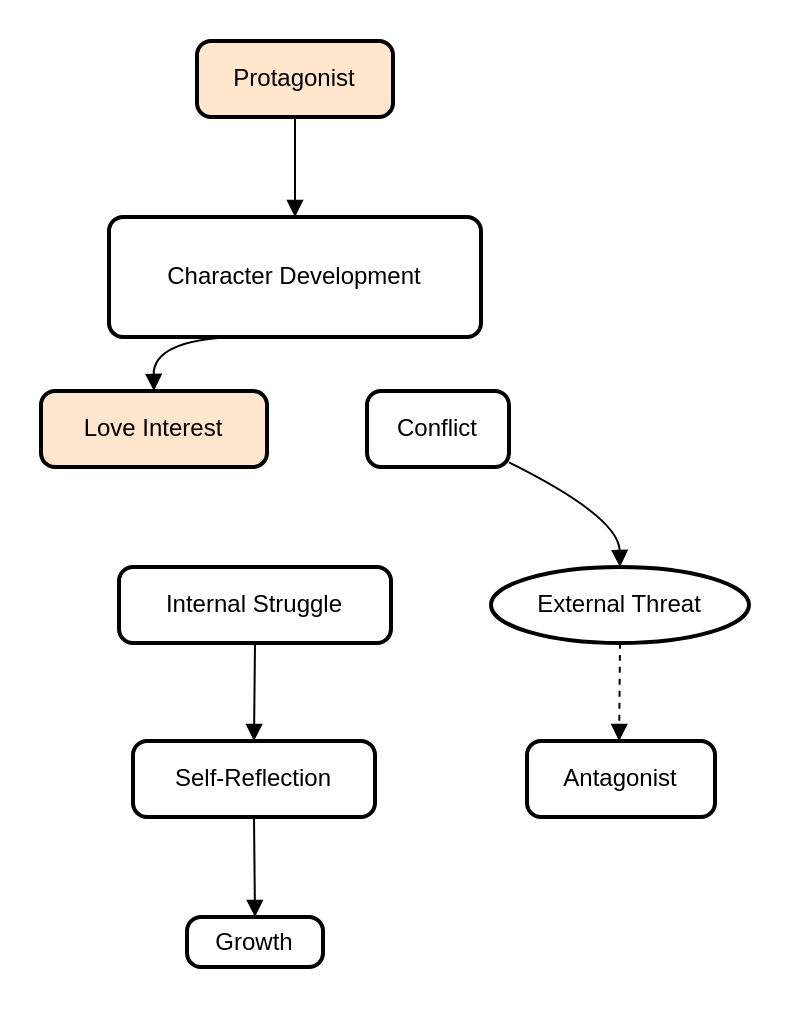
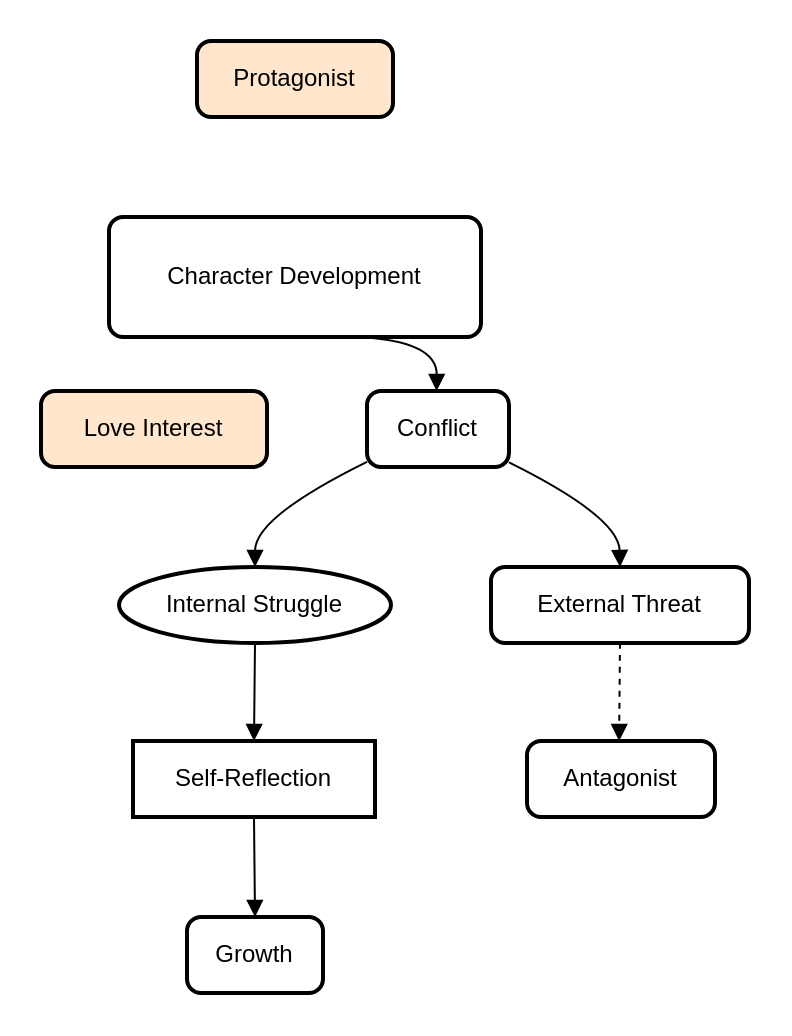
edge "Protagonist" -> "Character Development": removed
edge "Character Development" -> "Love Interest": removed
edge "Character Development" -> "Conflict": added
edge "Conflict" -> "Internal Struggle": added
node "Internal Struggle": shape rounded rectangle -> ellipse
node "External Threat": shape ellipse -> rounded rectangle
node "Self-Reflection": shape rounded rectangle -> rectangle
node "Growth": size 136x50 -> 136x76
